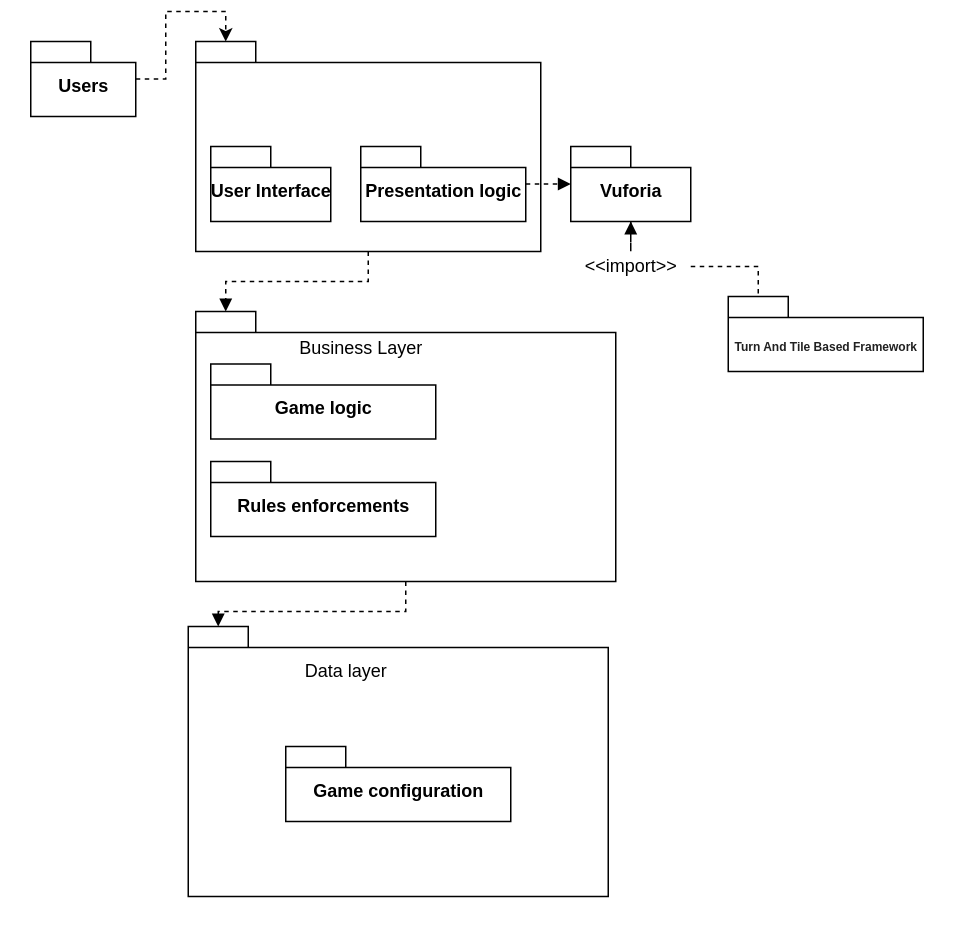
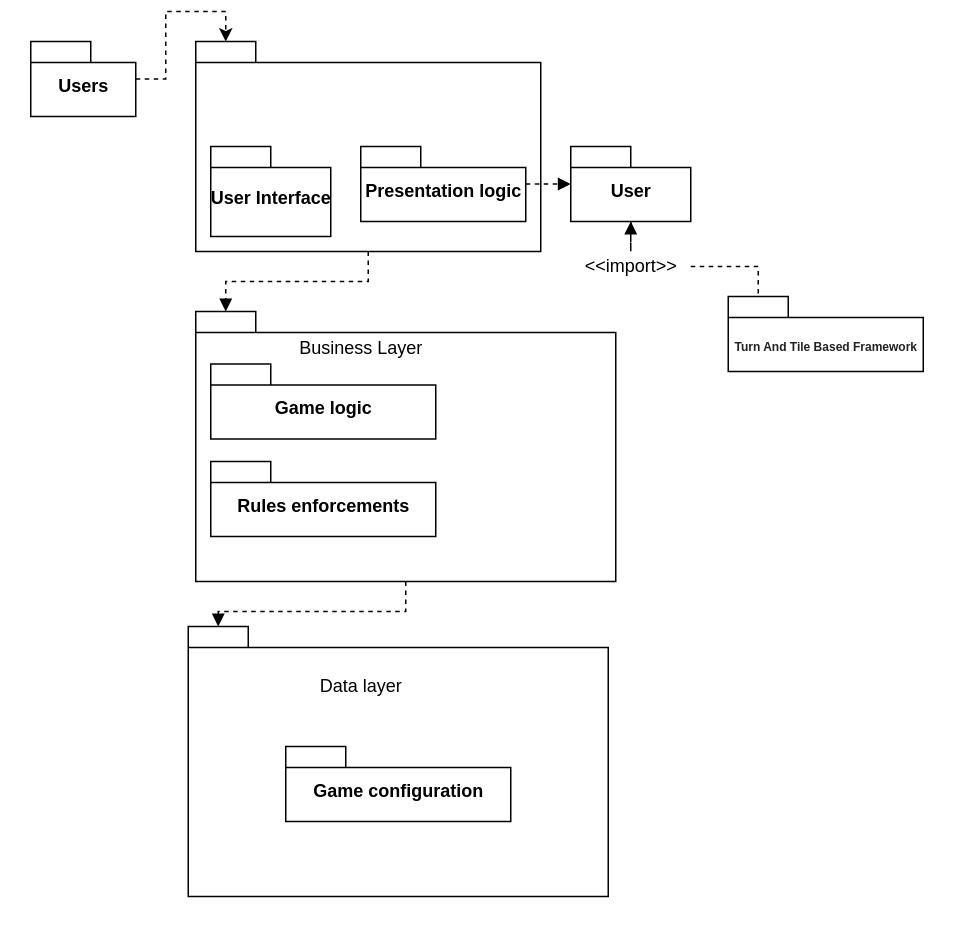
node "User Interface": size 120x75 -> 120x90
node "Vuforia": label "Vuforia" -> "User"
node "Data layer": moved (346, 671) -> (361, 686)
